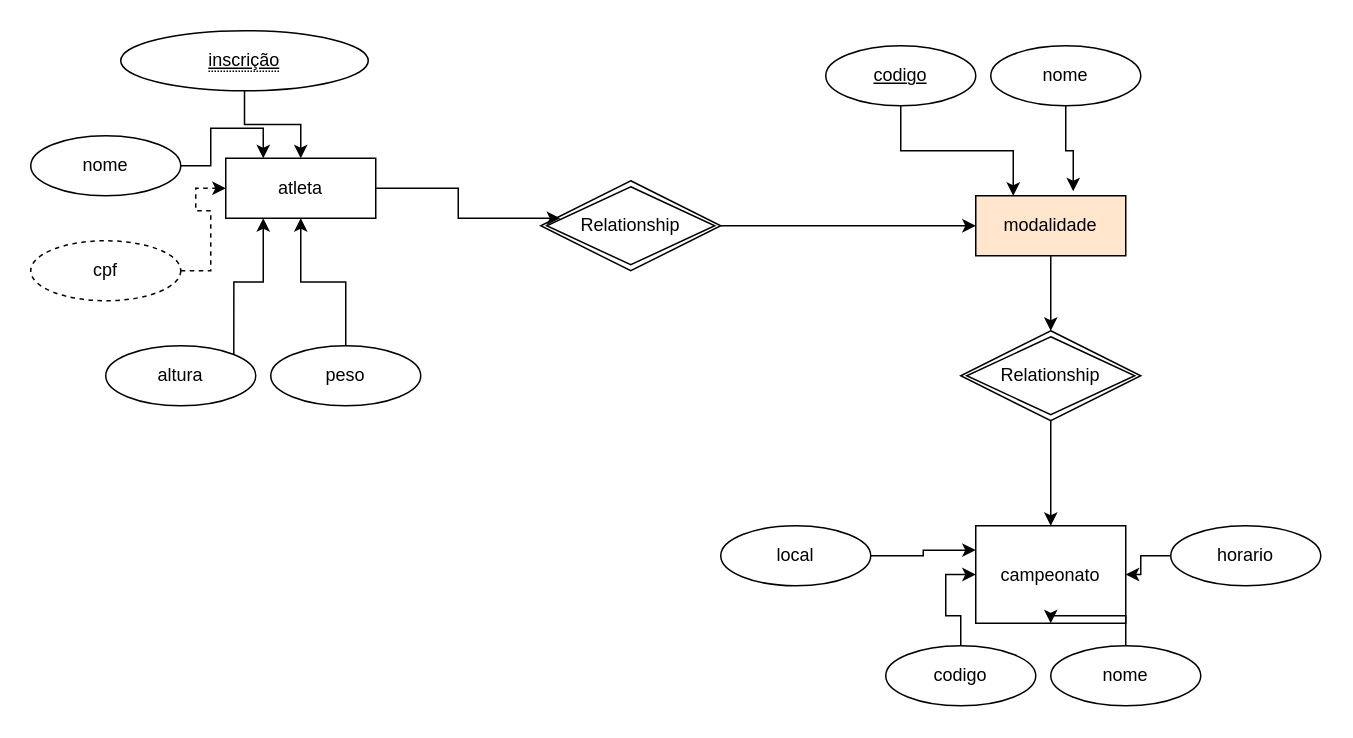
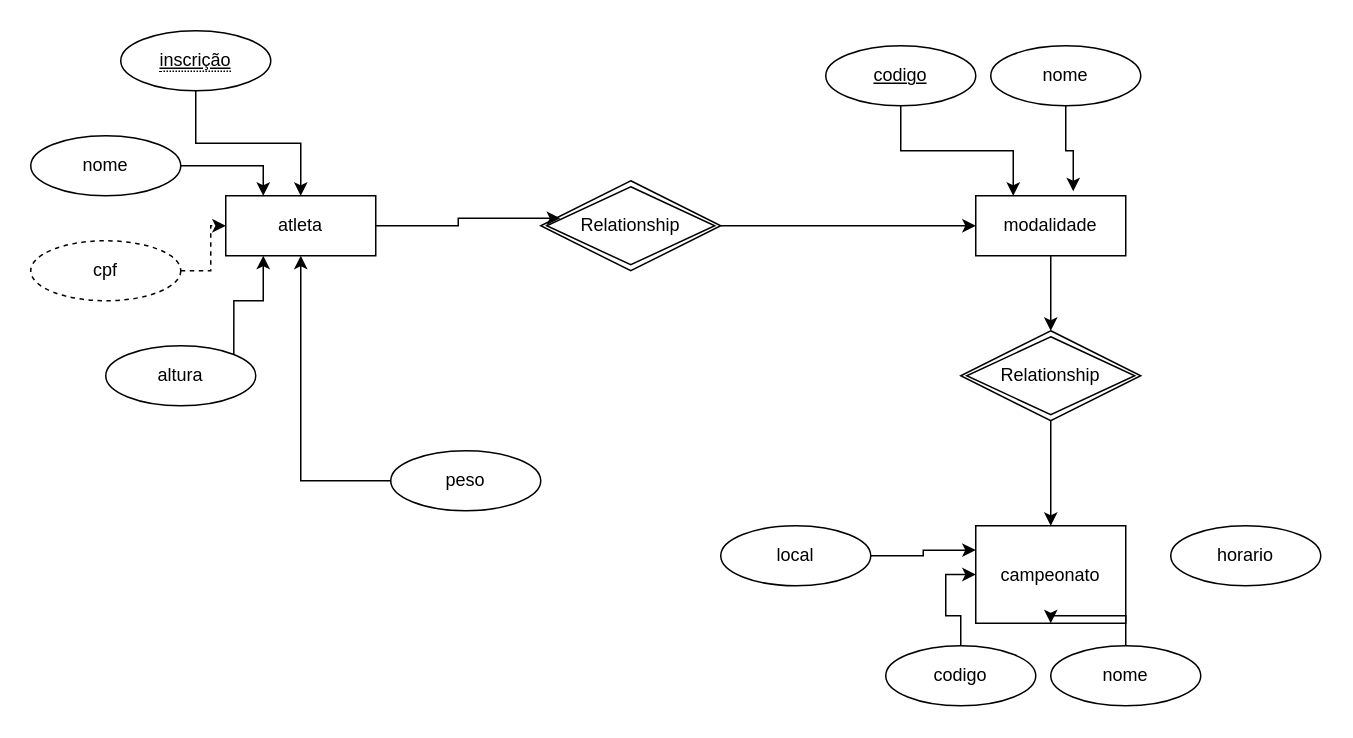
node "inscrição": size 248x60 -> 150x60
node "atleta": moved (301, 188) -> (301, 226)
node "modalidade": fillcolor #ffe6cc -> #ffffff
node "peso": moved (346, 376) -> (466, 481)
edge "horario" -> "campeonato": removed
